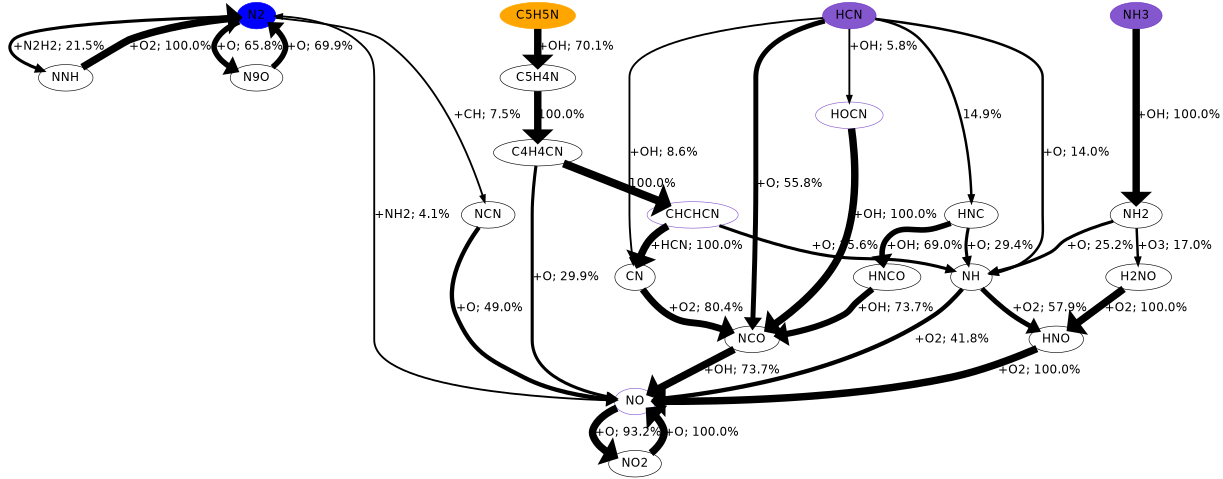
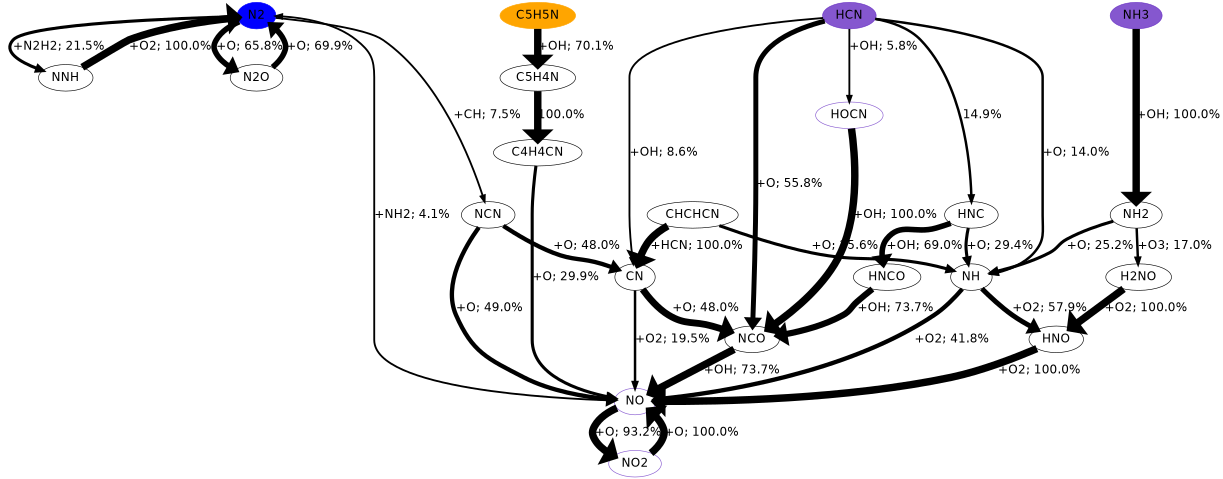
node "N9O": label "N9O" -> "N2O"
edge "C4H4CN" -> "CHCHCN": removed, label "100.0%"
node "CHCHCN": color #500dbab1 -> black
edge "NCN" -> "CN": added, label "+O; 48.0%"
edge "CN" -> "NCO": label "+O2; 80.4%" -> "+O; 48.0%"
edge "CN" -> "NO": added, label "+O2; 19.5%"
node "NO2": color black -> #500dbab1
